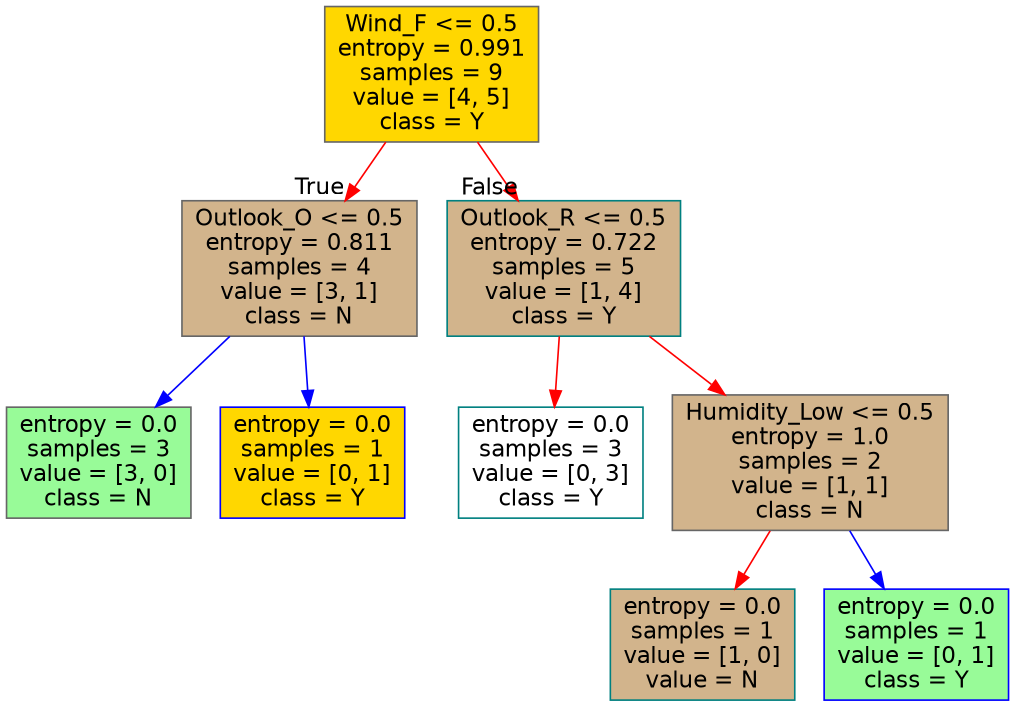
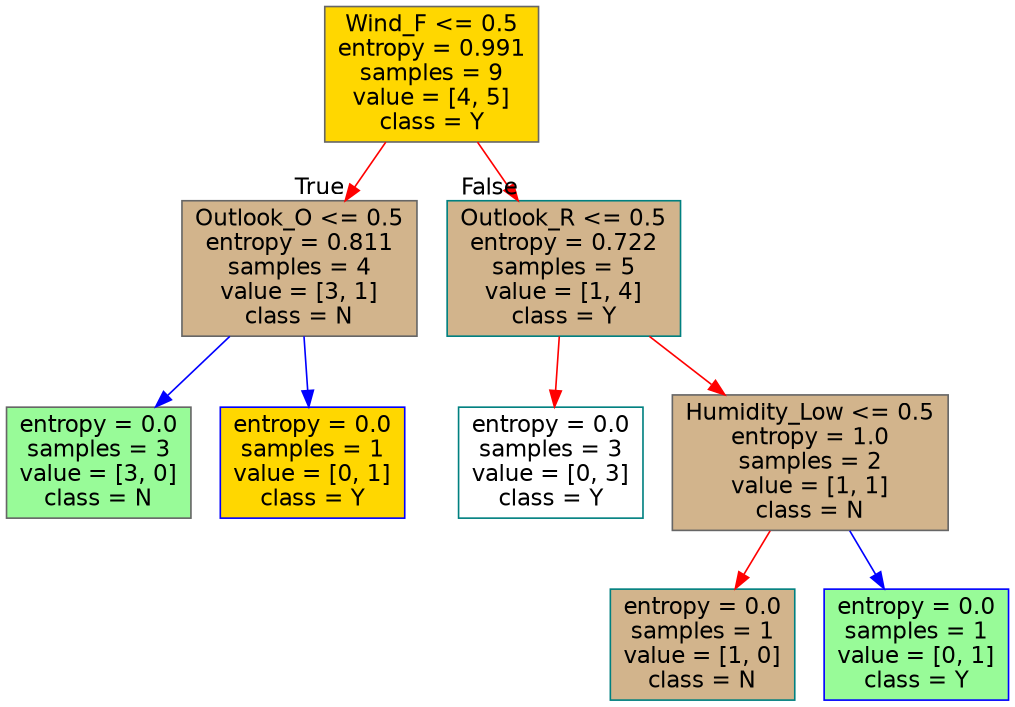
node "entropy = 0.0 samples = 1 value = [1, 0] value = N": label "entropy = 0.0 samples = 1 value = [1, 0] value = N" -> "entropy = 0.0 samples = 1 value = [1, 0] class = N"
